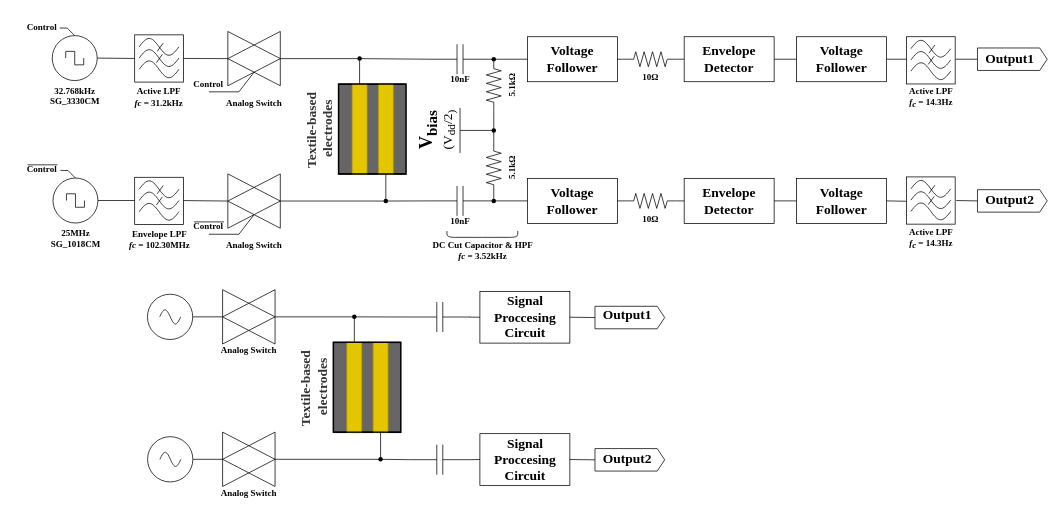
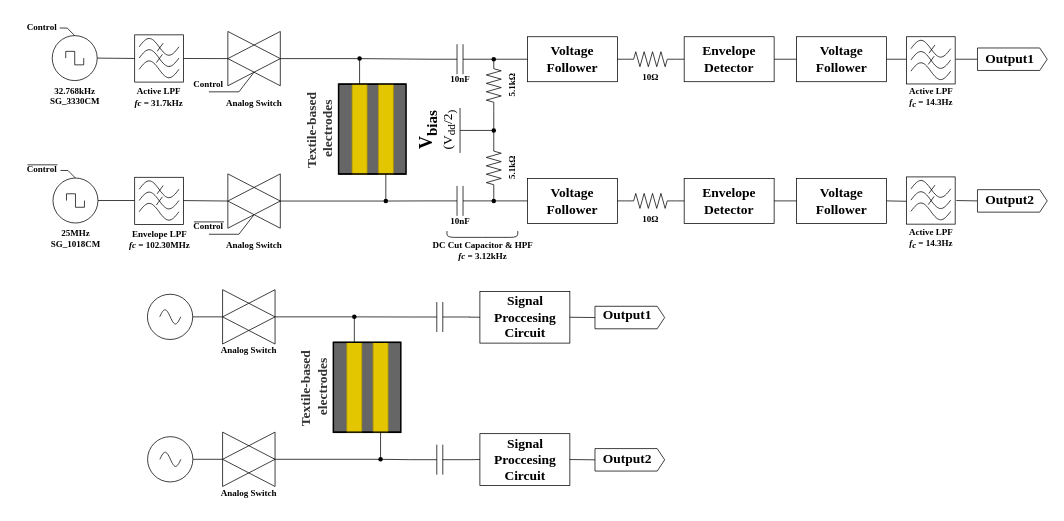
node "Active LPF fc = 31.2kHz": label "Active LPF fc = 31.2kHz" -> "Active LPF fc = 31.7kHz"
node "DC Cut Capacitor & HPF fc = 3.52kHz": label "DC Cut Capacitor & HPF fc = 3.52kHz" -> "DC Cut Capacitor & HPF fc = 3.12kHz"
